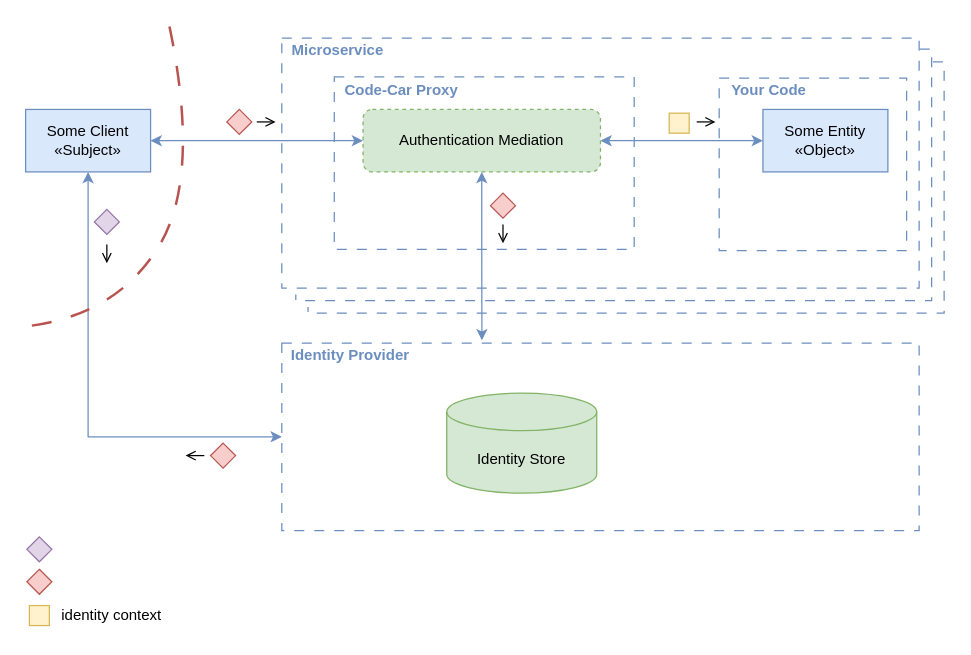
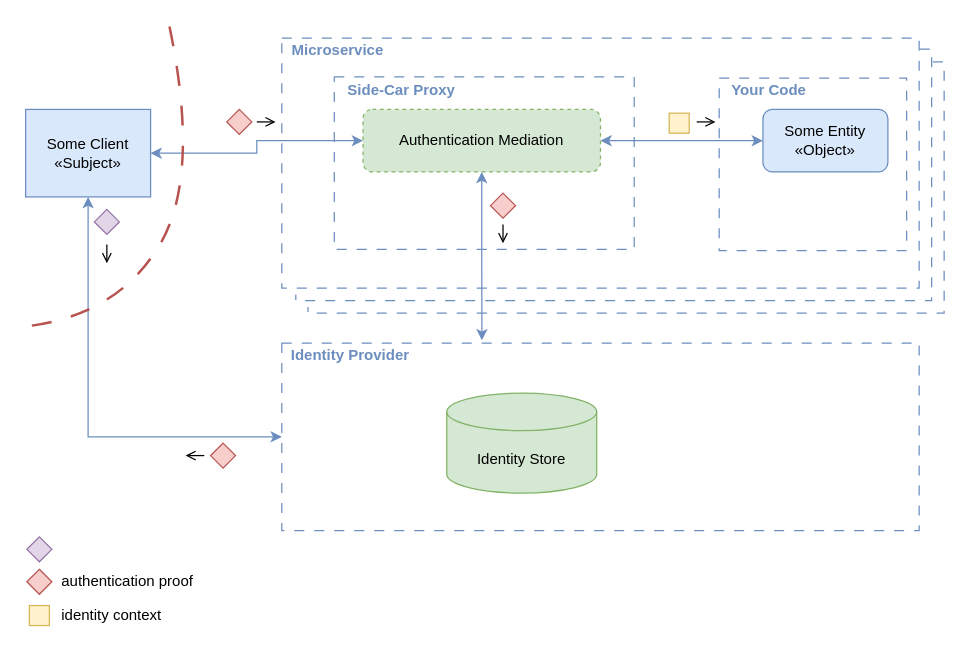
node "Code-Car Proxy": label "Code-Car Proxy" -> "Side-Car Proxy"
node "Some Client «Subject»": size 125x63 -> 125x88
node "Some Entity «Object»": shape rectangle -> rounded rectangle
node "authentication proof": added
